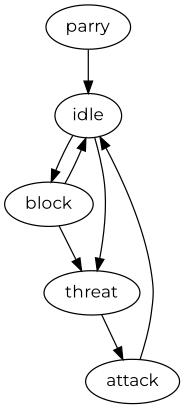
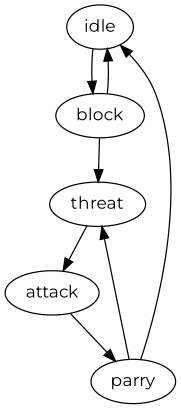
edge "idle" -> "threat": now "parry" -> "threat"
edge "attack" -> "idle": now "attack" -> "parry"
